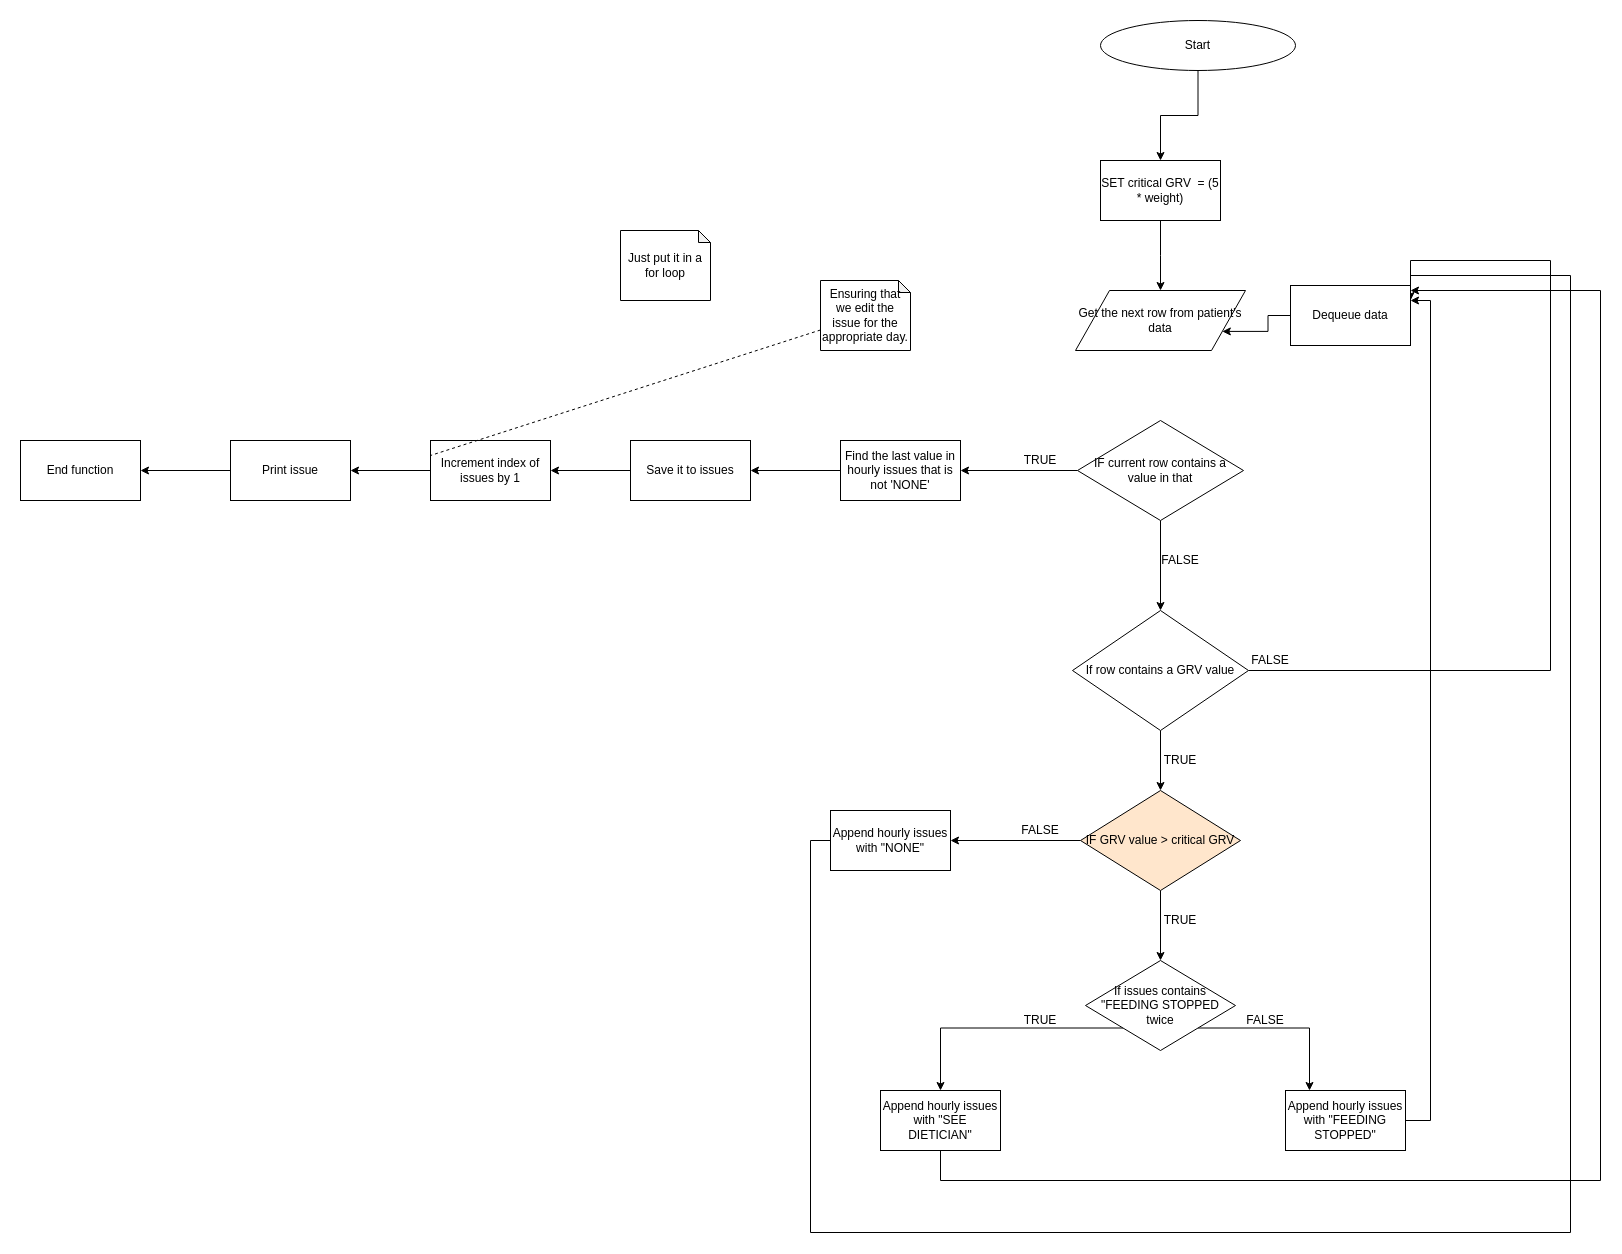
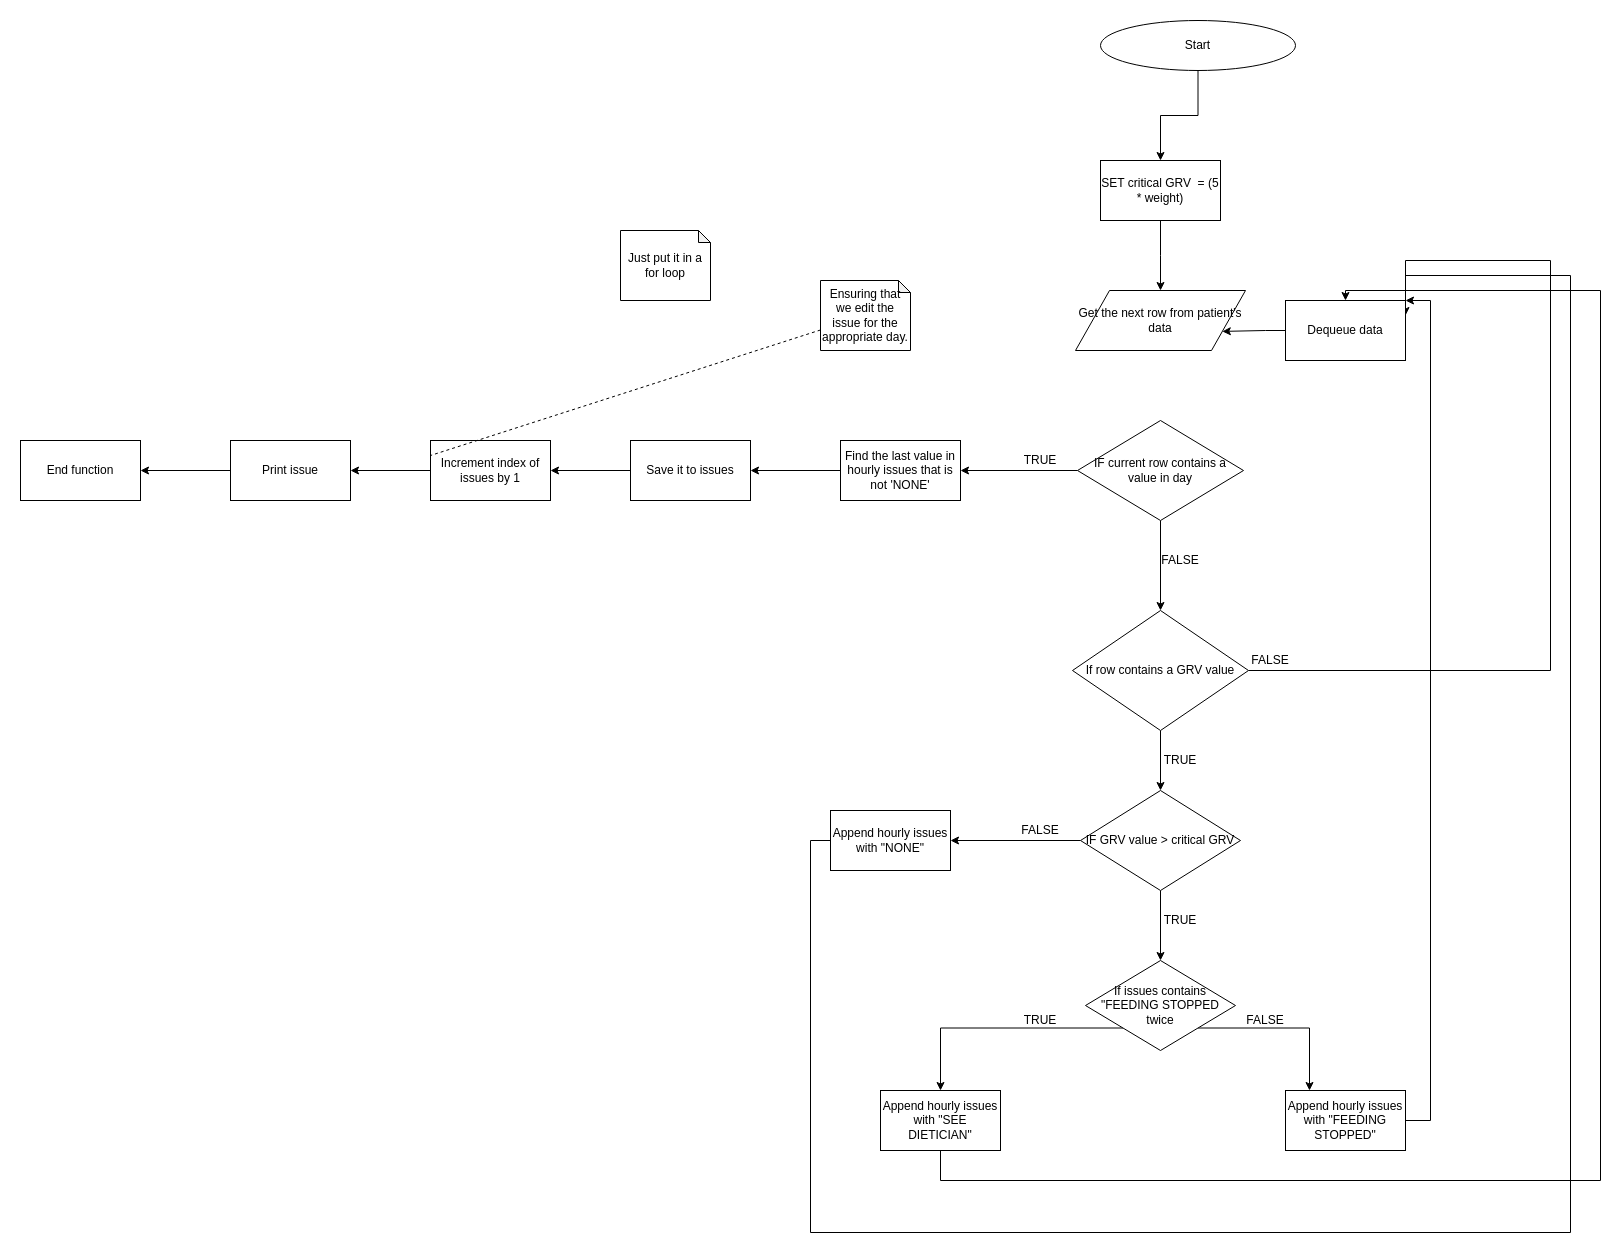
node "Dequeue data": moved (1351, 316) -> (1346, 331)
node "IF current row contains a value in that": label "IF current row contains a value in that" -> "IF current row contains a value in day"
node "IF GRV value > critical GRV": fillcolor #ffe6cc -> #ffffff
